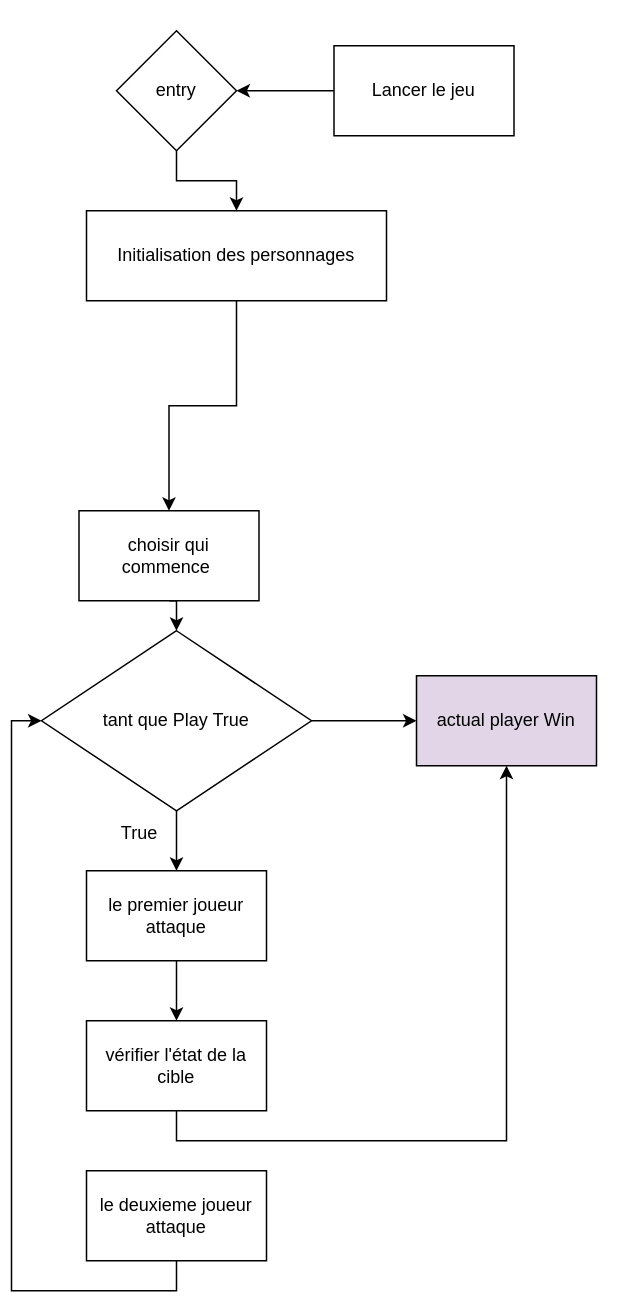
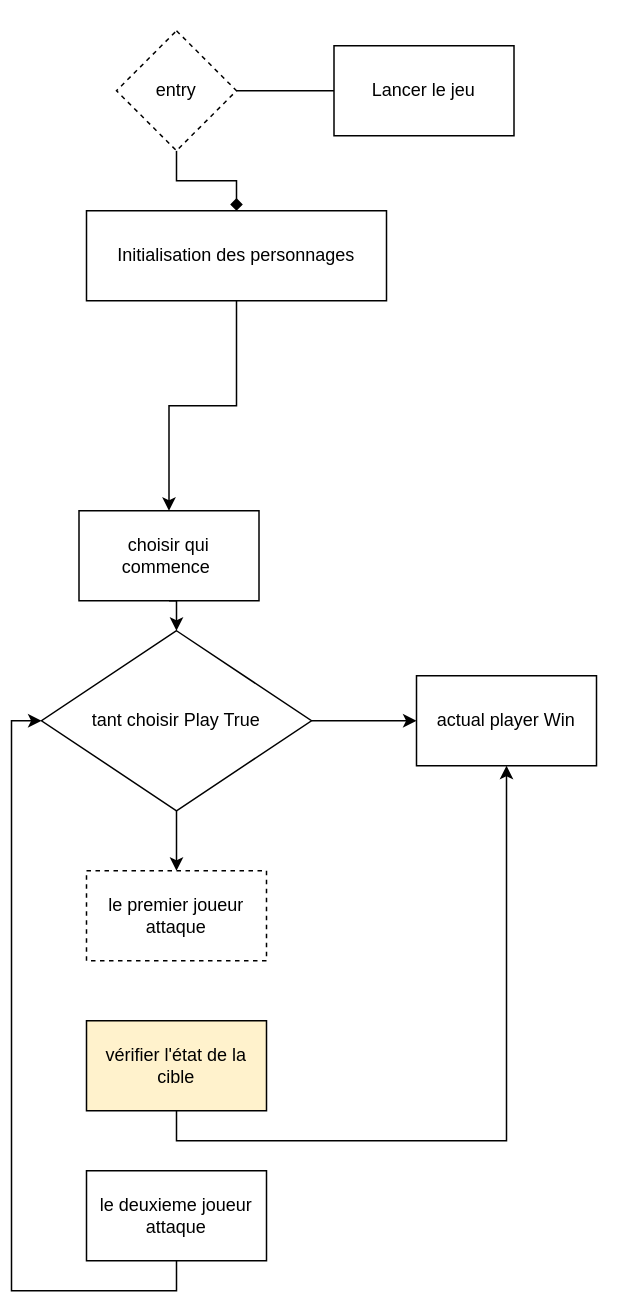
node "entry": style solid -> dashed
edge "Lancer le jeu" -> "entry": arrowhead classic -> none
edge "entry" -> "Initialisation des personnages": arrowhead classic -> diamond
node "tant que Play True": label "tant que Play True" -> "tant choisir Play True"
node "actual player Win": fillcolor #e1d5e7 -> #ffffff
node "True": removed
node "le premier joueur attaque": style solid -> dashed
edge "le premier joueur attaque" -> "vérifier l'état de la cible": removed
node "vérifier l'état de la cible": fillcolor #ffffff -> #fff2cc
